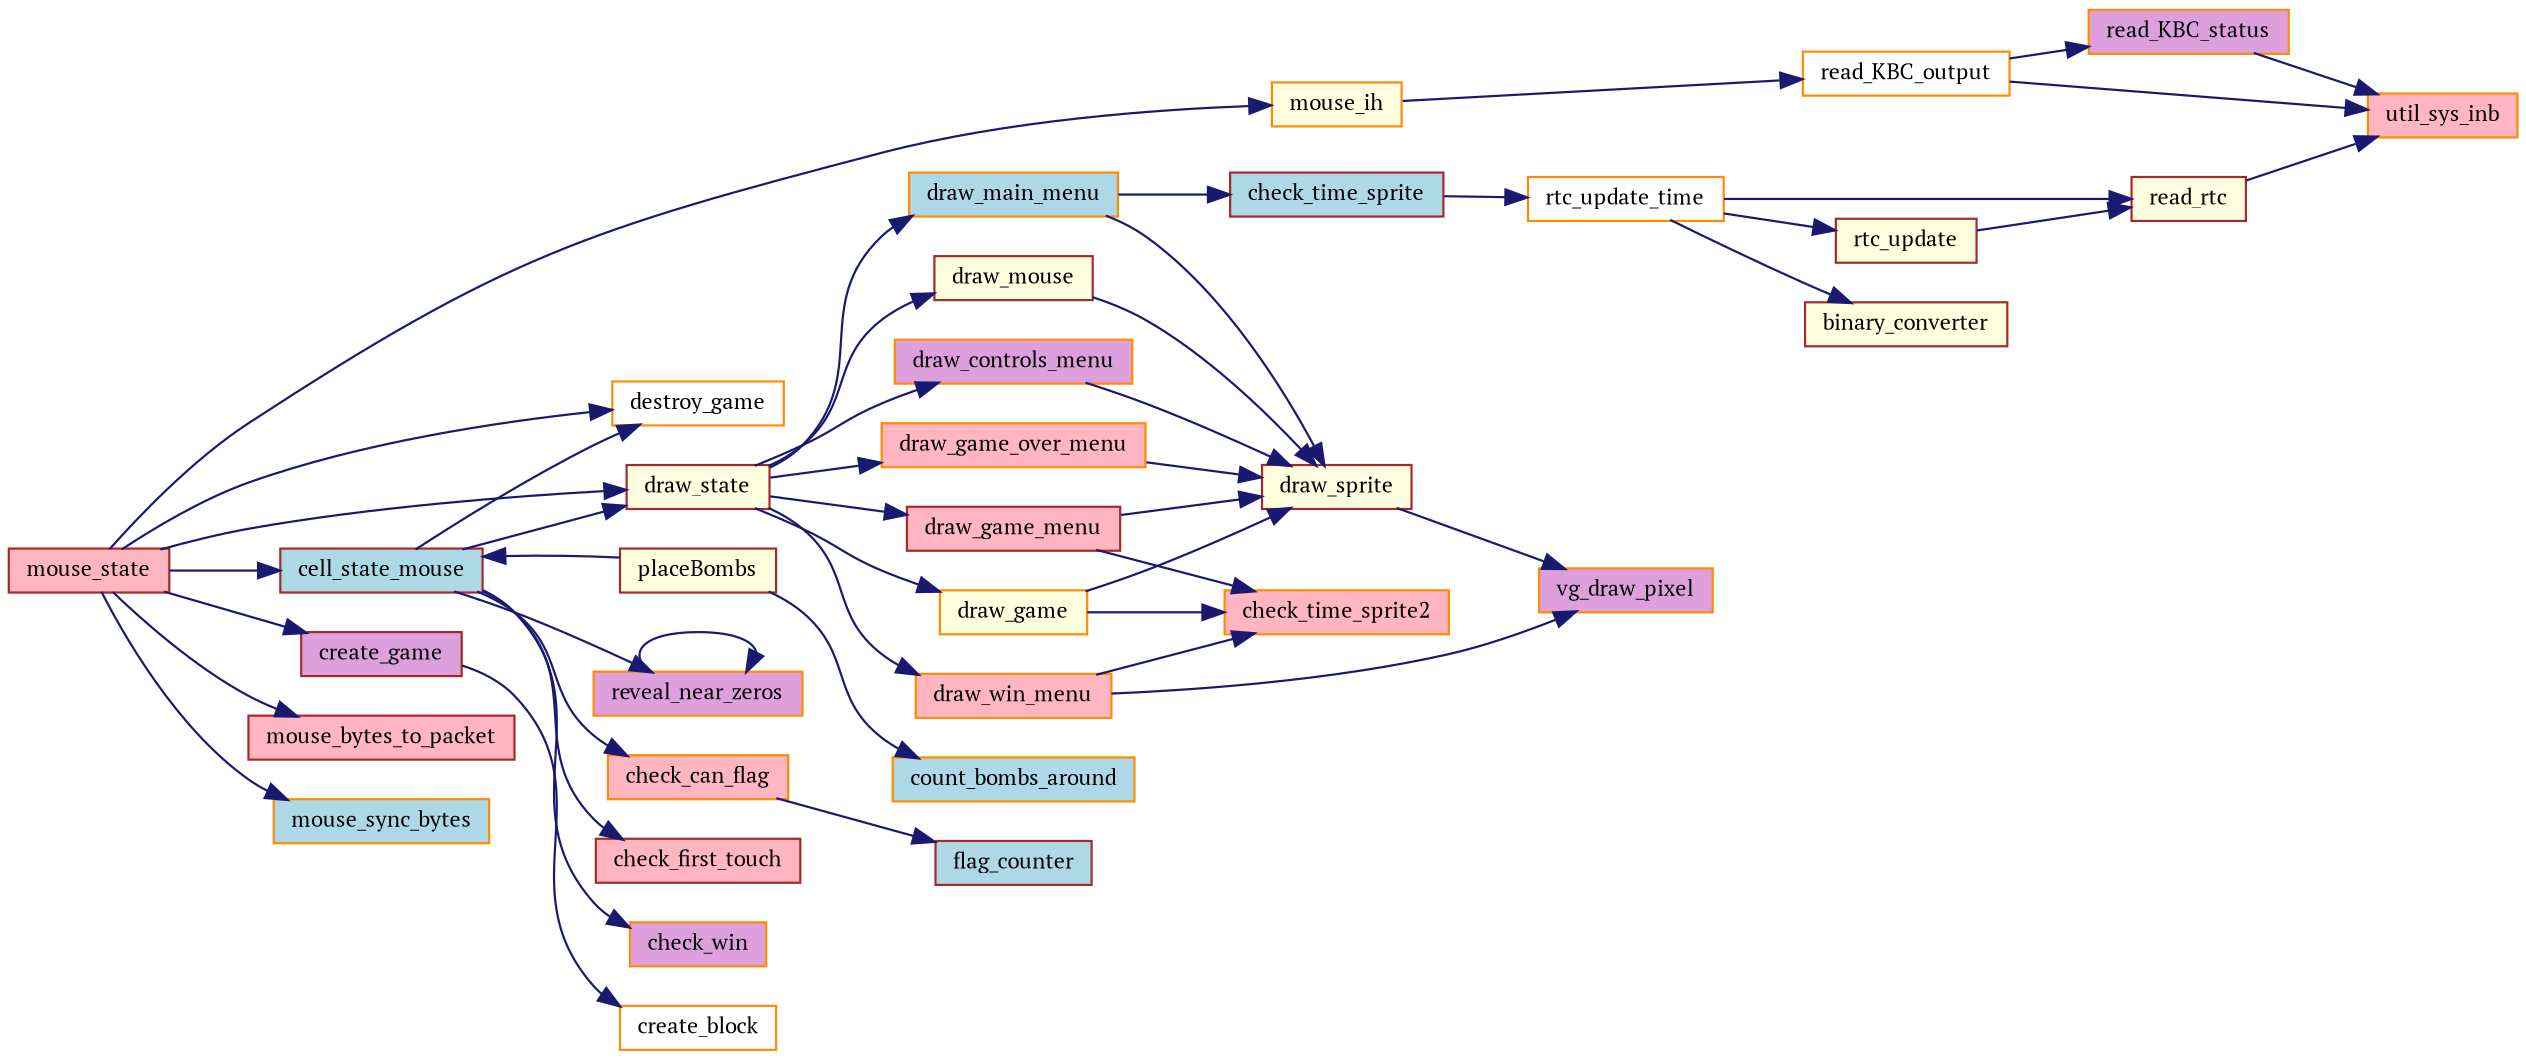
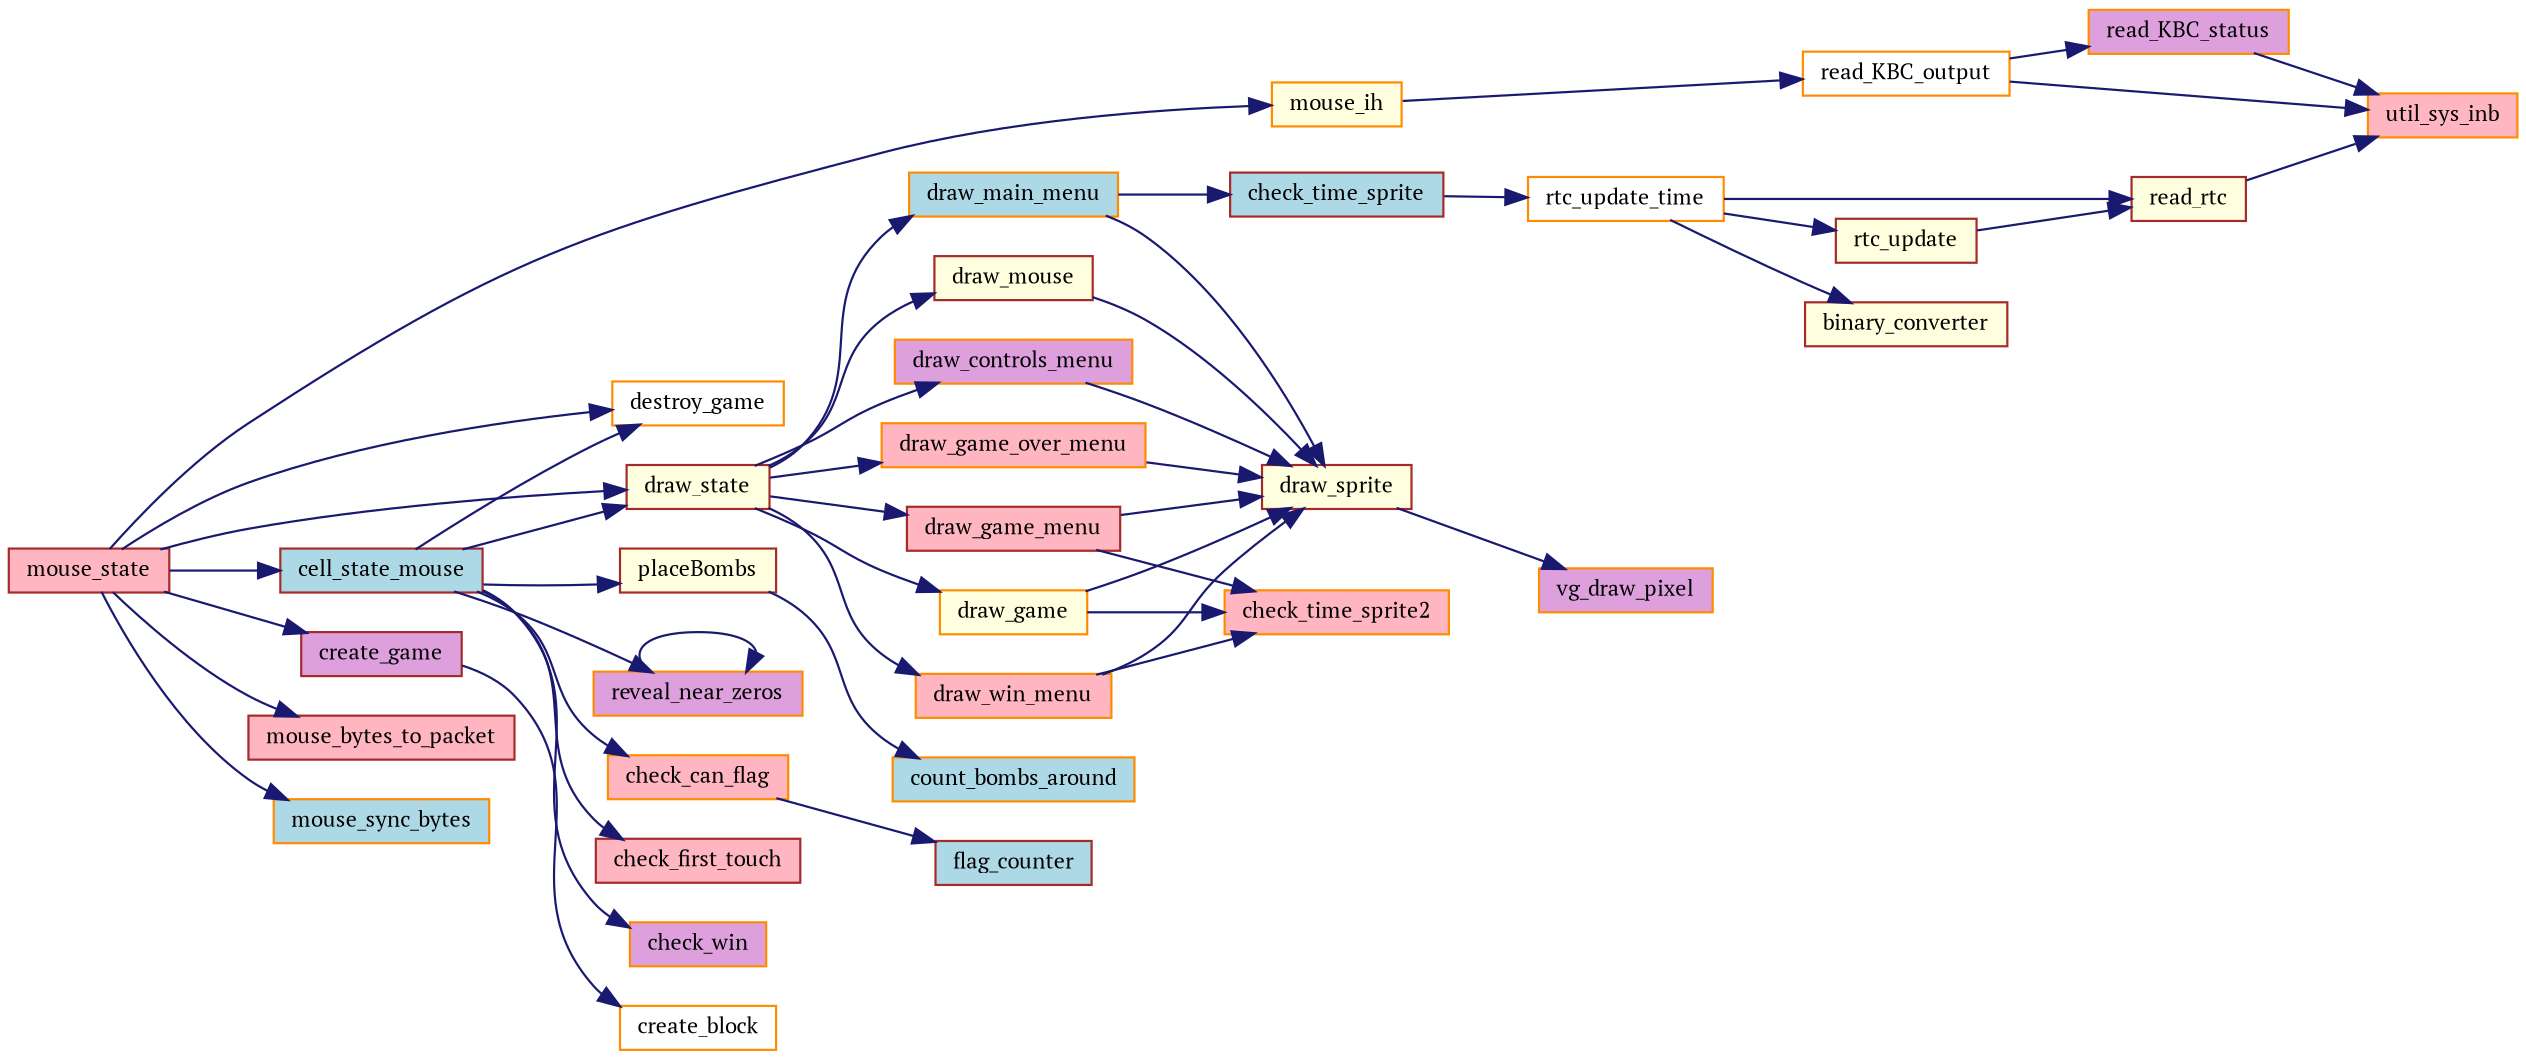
edge "placeBombs" -> "cell_state_mouse": reversed
edge "draw_win_menu" -> "vg_draw_pixel": now "draw_win_menu" -> "draw_sprite"
